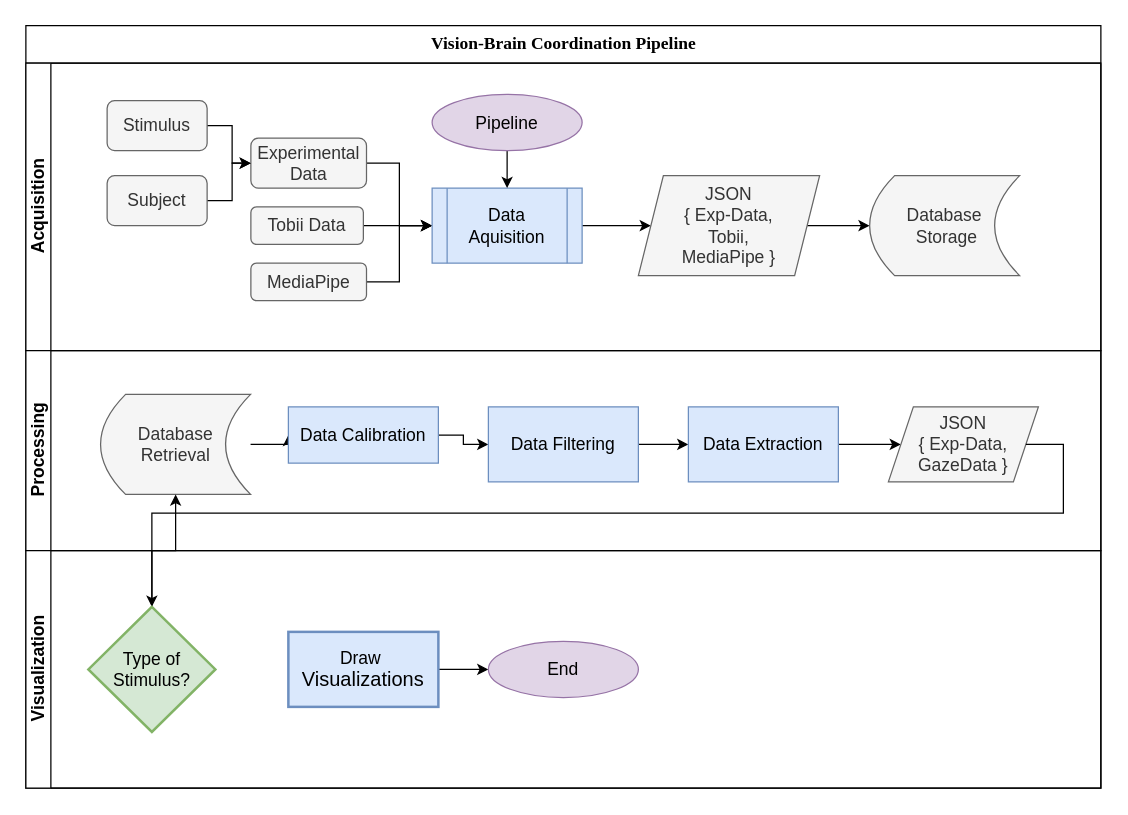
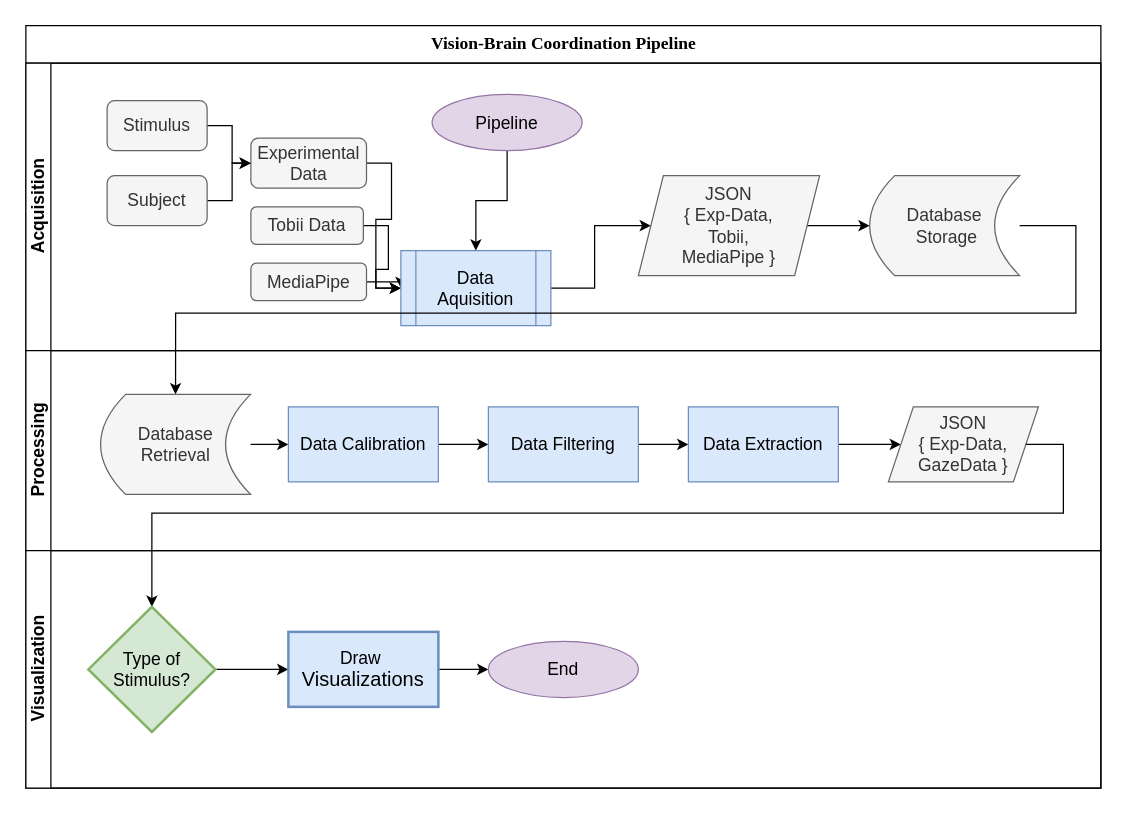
node "Data Aquisition": moved (507, 226) -> (476, 288)
edge "Database Storage" -> "Database Retrieval": added
node "Data Calibration": size 150x56 -> 150x75
edge "Type of Stimulus?" -> "Database Retrieval": now "Type of Stimulus?" -> "Draw Visualizations"
